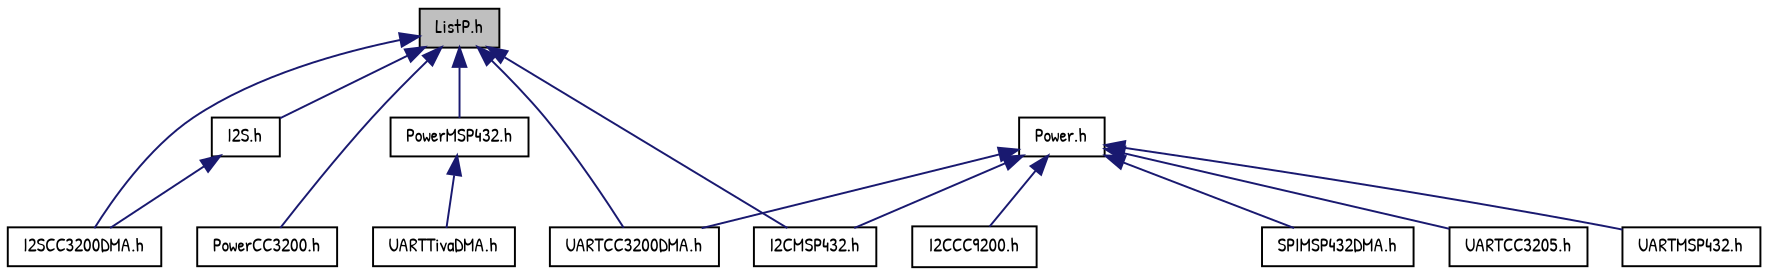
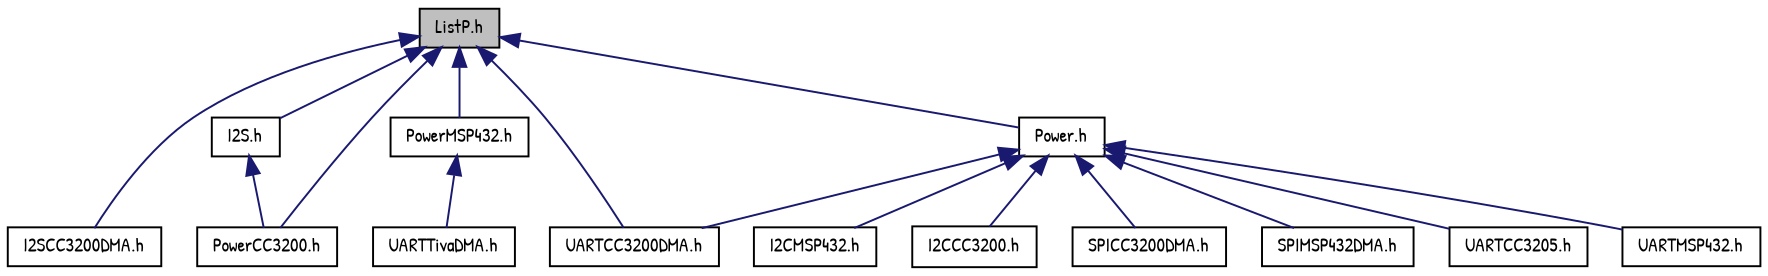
edge "I2CMSP432.h" -> "ListP.h": now "Power.h" -> "ListP.h"
edge "I2SCC3200DMA.h" -> "I2S.h": now "PowerCC3200.h" -> "I2S.h"
node "I2CCC9200.h": label "I2CCC9200.h" -> "I2CCC3200.h"
node "SPICC3200DMA.h": added
